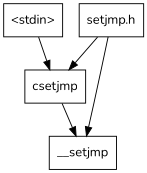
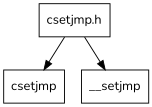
node "<stdin>": removed
node "setjmp.h": label "setjmp.h" -> "csetjmp.h"
edge "csetjmp" -> "__setjmp": removed
